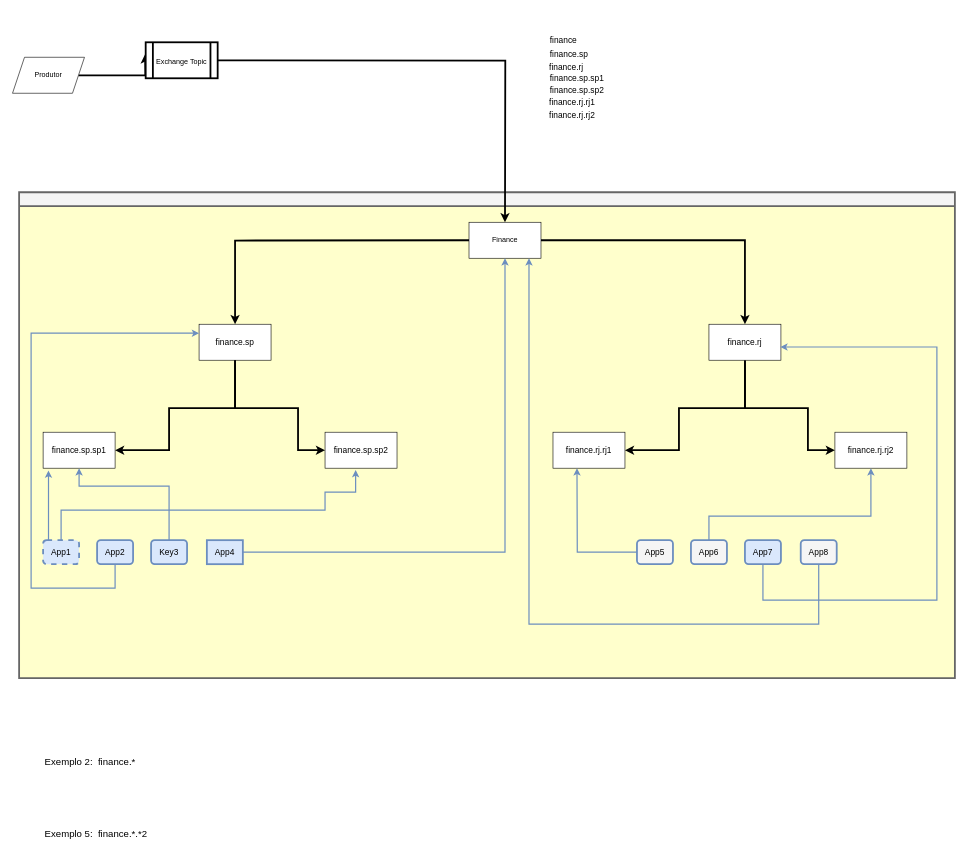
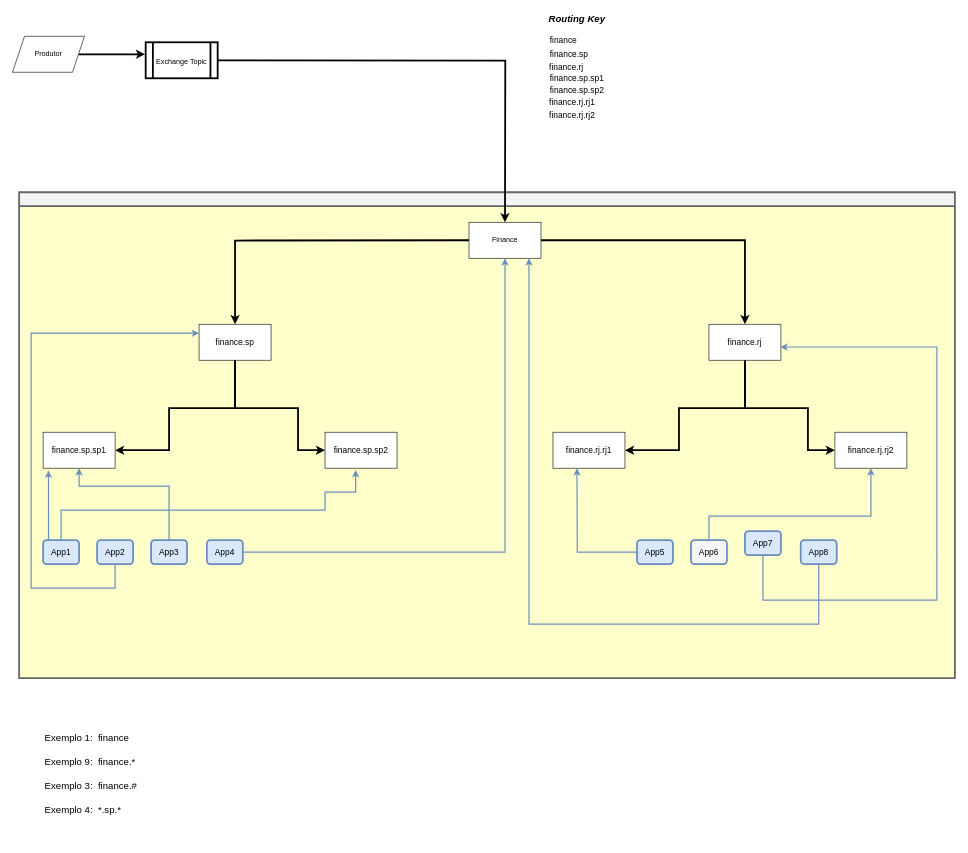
node "Routing Key": added
node "Produtor": moved (48, 75) -> (48, 54)
node "App1": style dashed -> solid
node "Key3": label "Key3" -> "App3"
node "App4": shape rectangle -> rounded rectangle
node "App5": fillcolor #f5f5f5 -> #dae8fc
node "App7": moved (763, 552) -> (763, 543)
node "App8": fillcolor #f5f5f5 -> #dae8fc
node "Exemplo 1: finance": added
node "Exemplo 2: finance.*": label "Exemplo 2: finance.*" -> "Exemplo 9: finance.*"
node "Exemplo 3: finance.#": added
node "Exemplo 4: *.sp.*": added
node "Exemplo 5: finance.*.*2": removed
